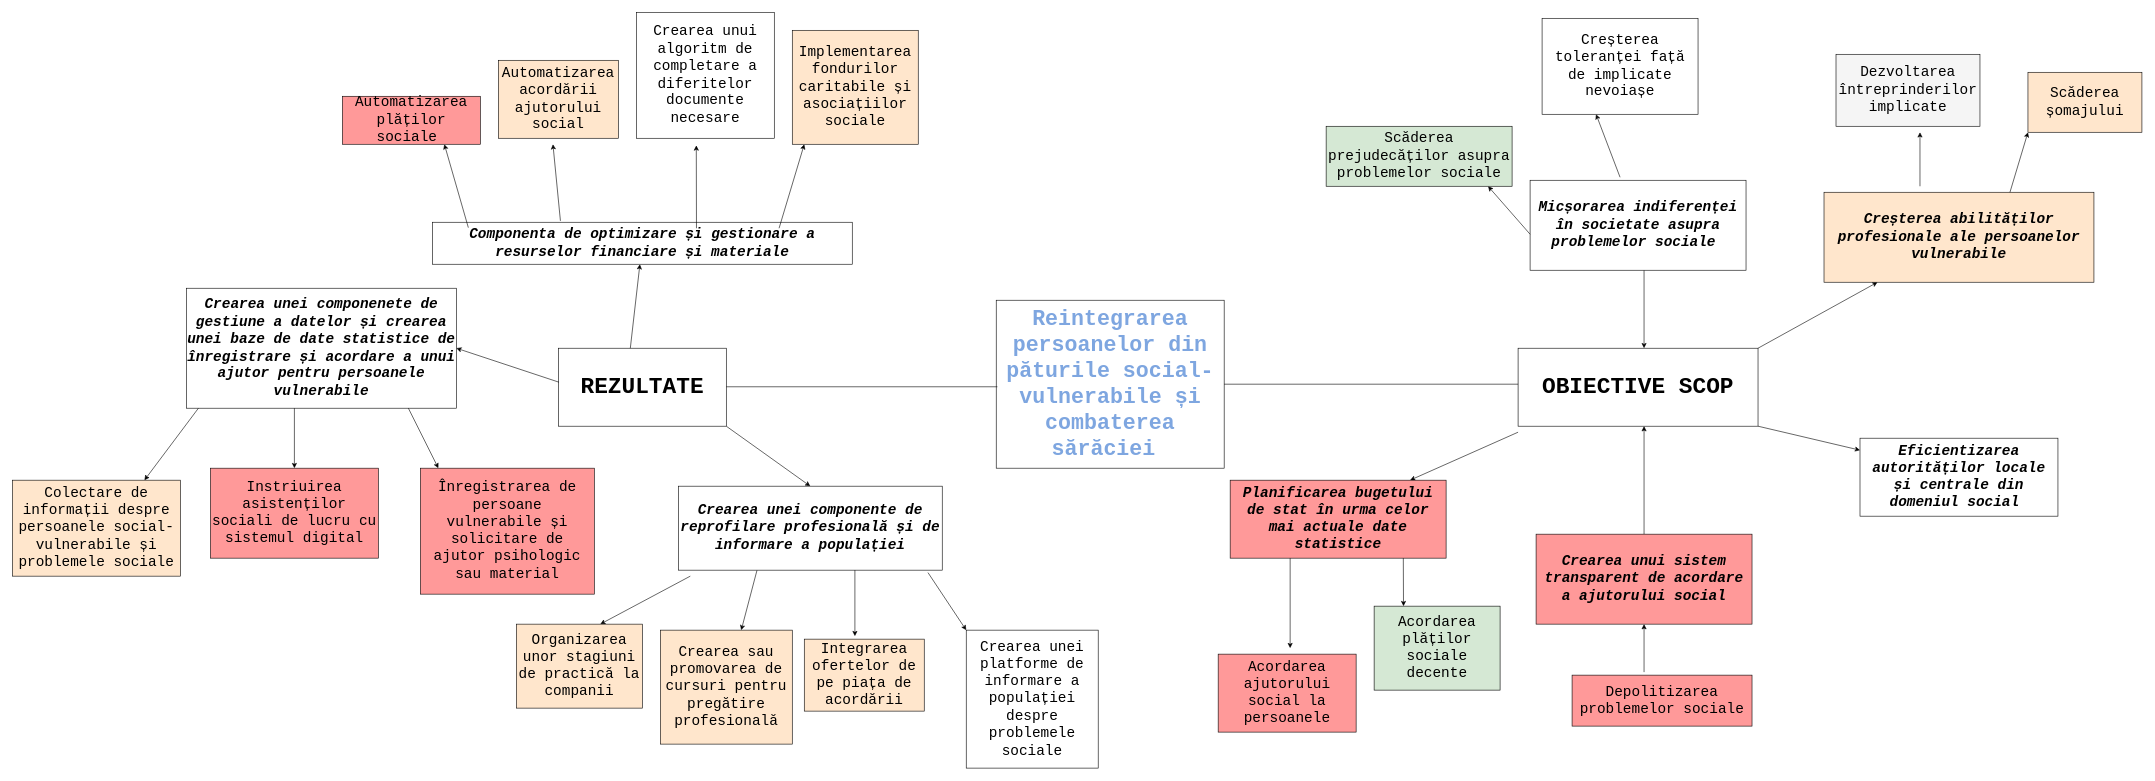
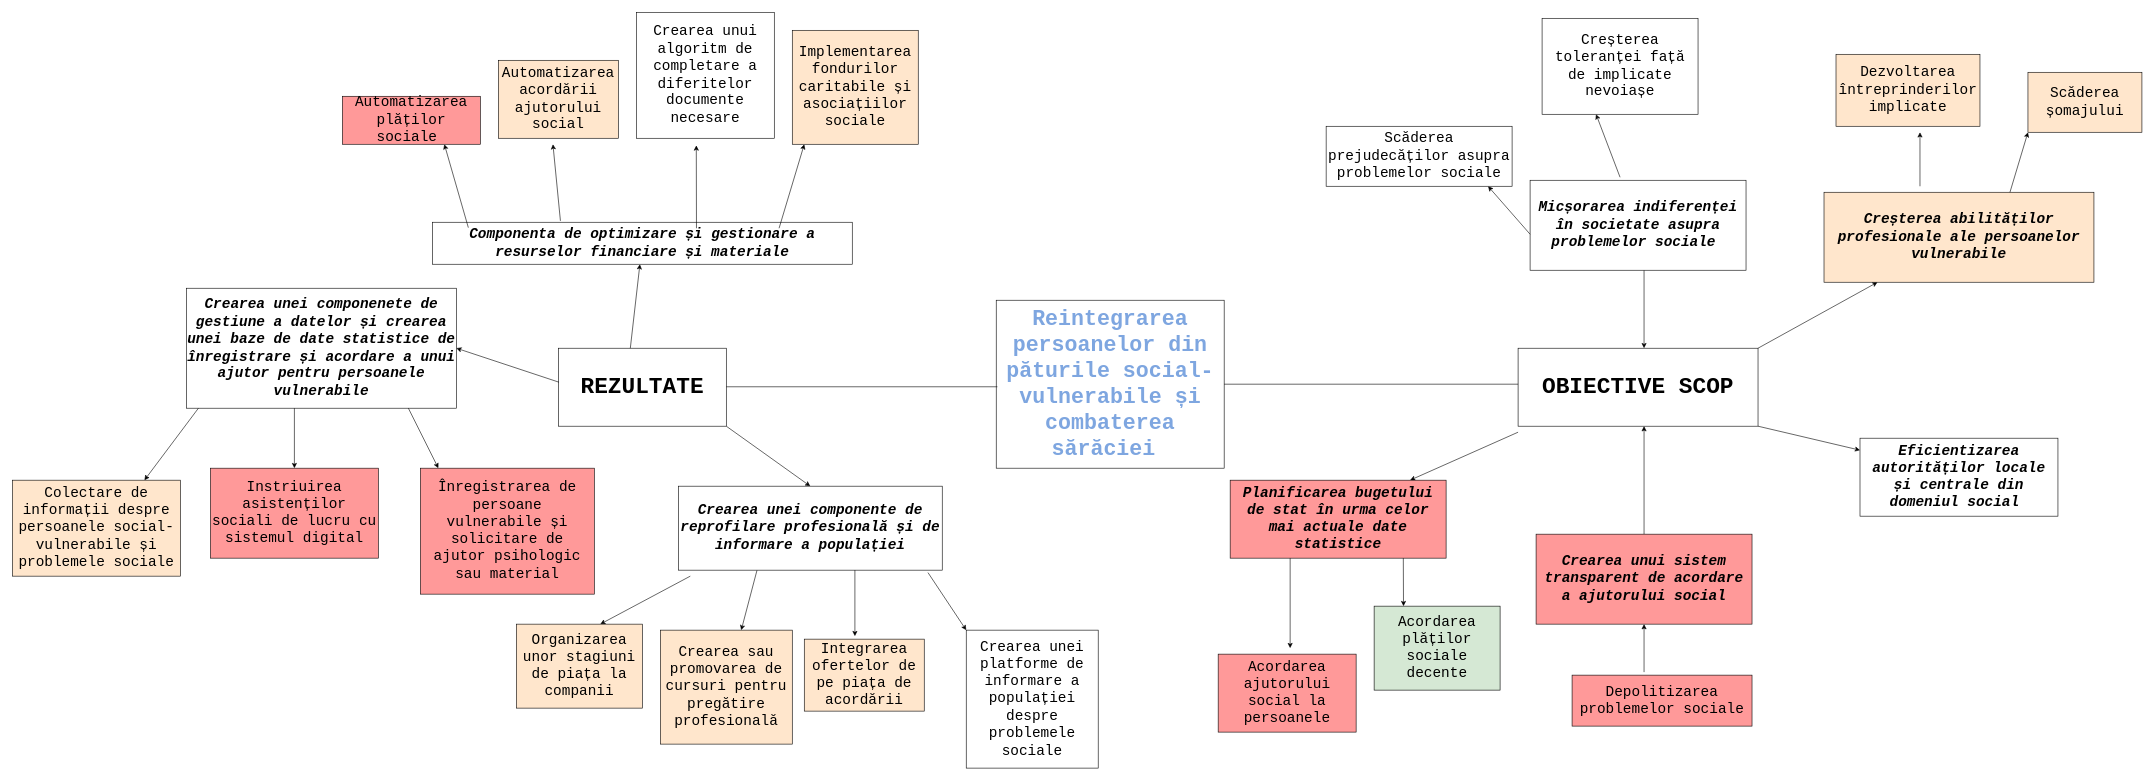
node "Dezvoltarea întreprinderilor implicate": fillcolor #f5f5f5 -> #ffe6cc
node "Scăderea prejudecăților asupra problemelor sociale": fillcolor #d5e8d4 -> #ffffff
node "Organizarea unor stagiuni de practică la companii": label "Organizarea unor stagiuni de practică la companii" -> "Organizarea unor stagiuni de piața la companii"
